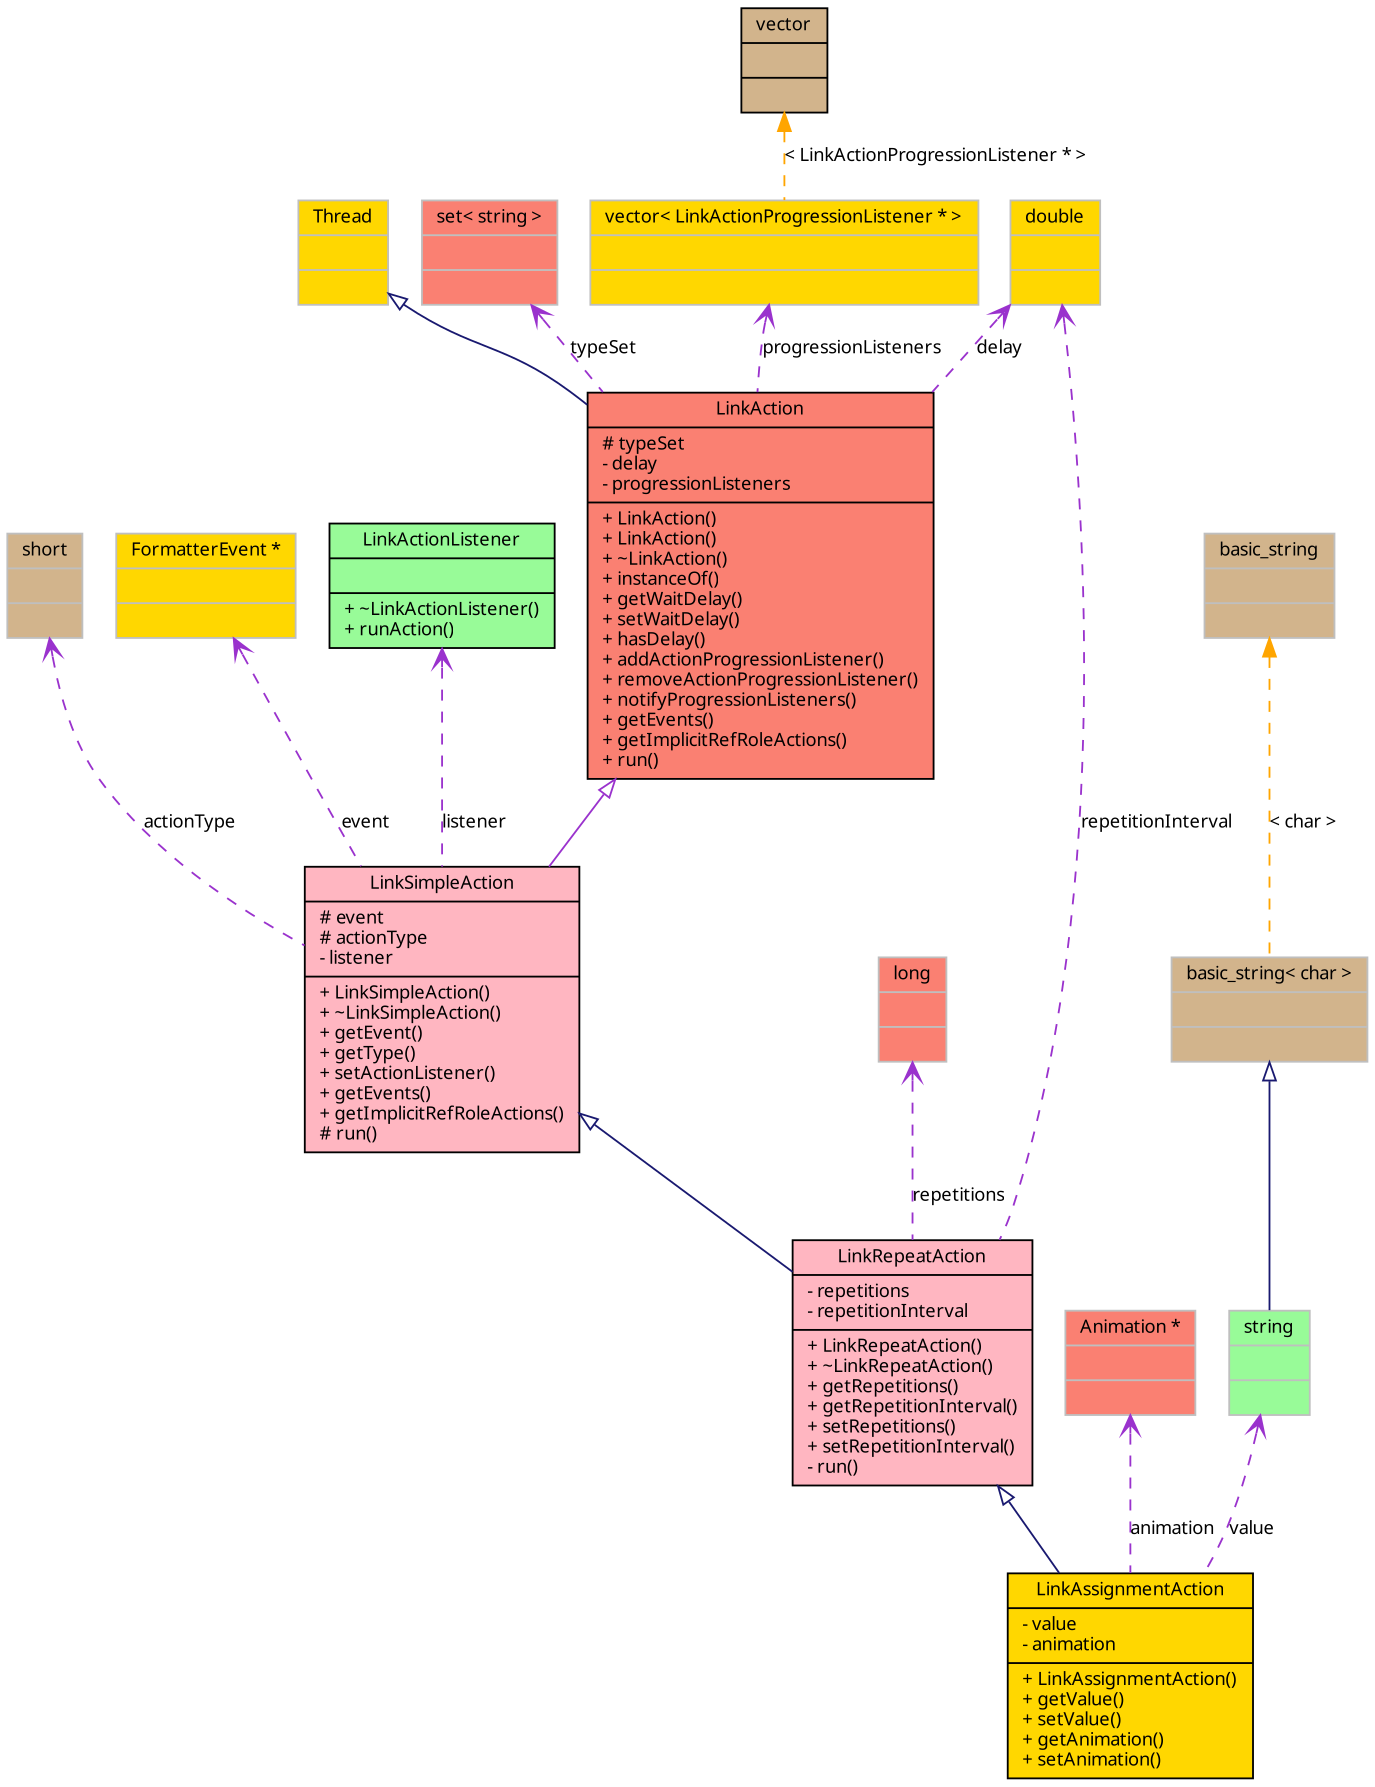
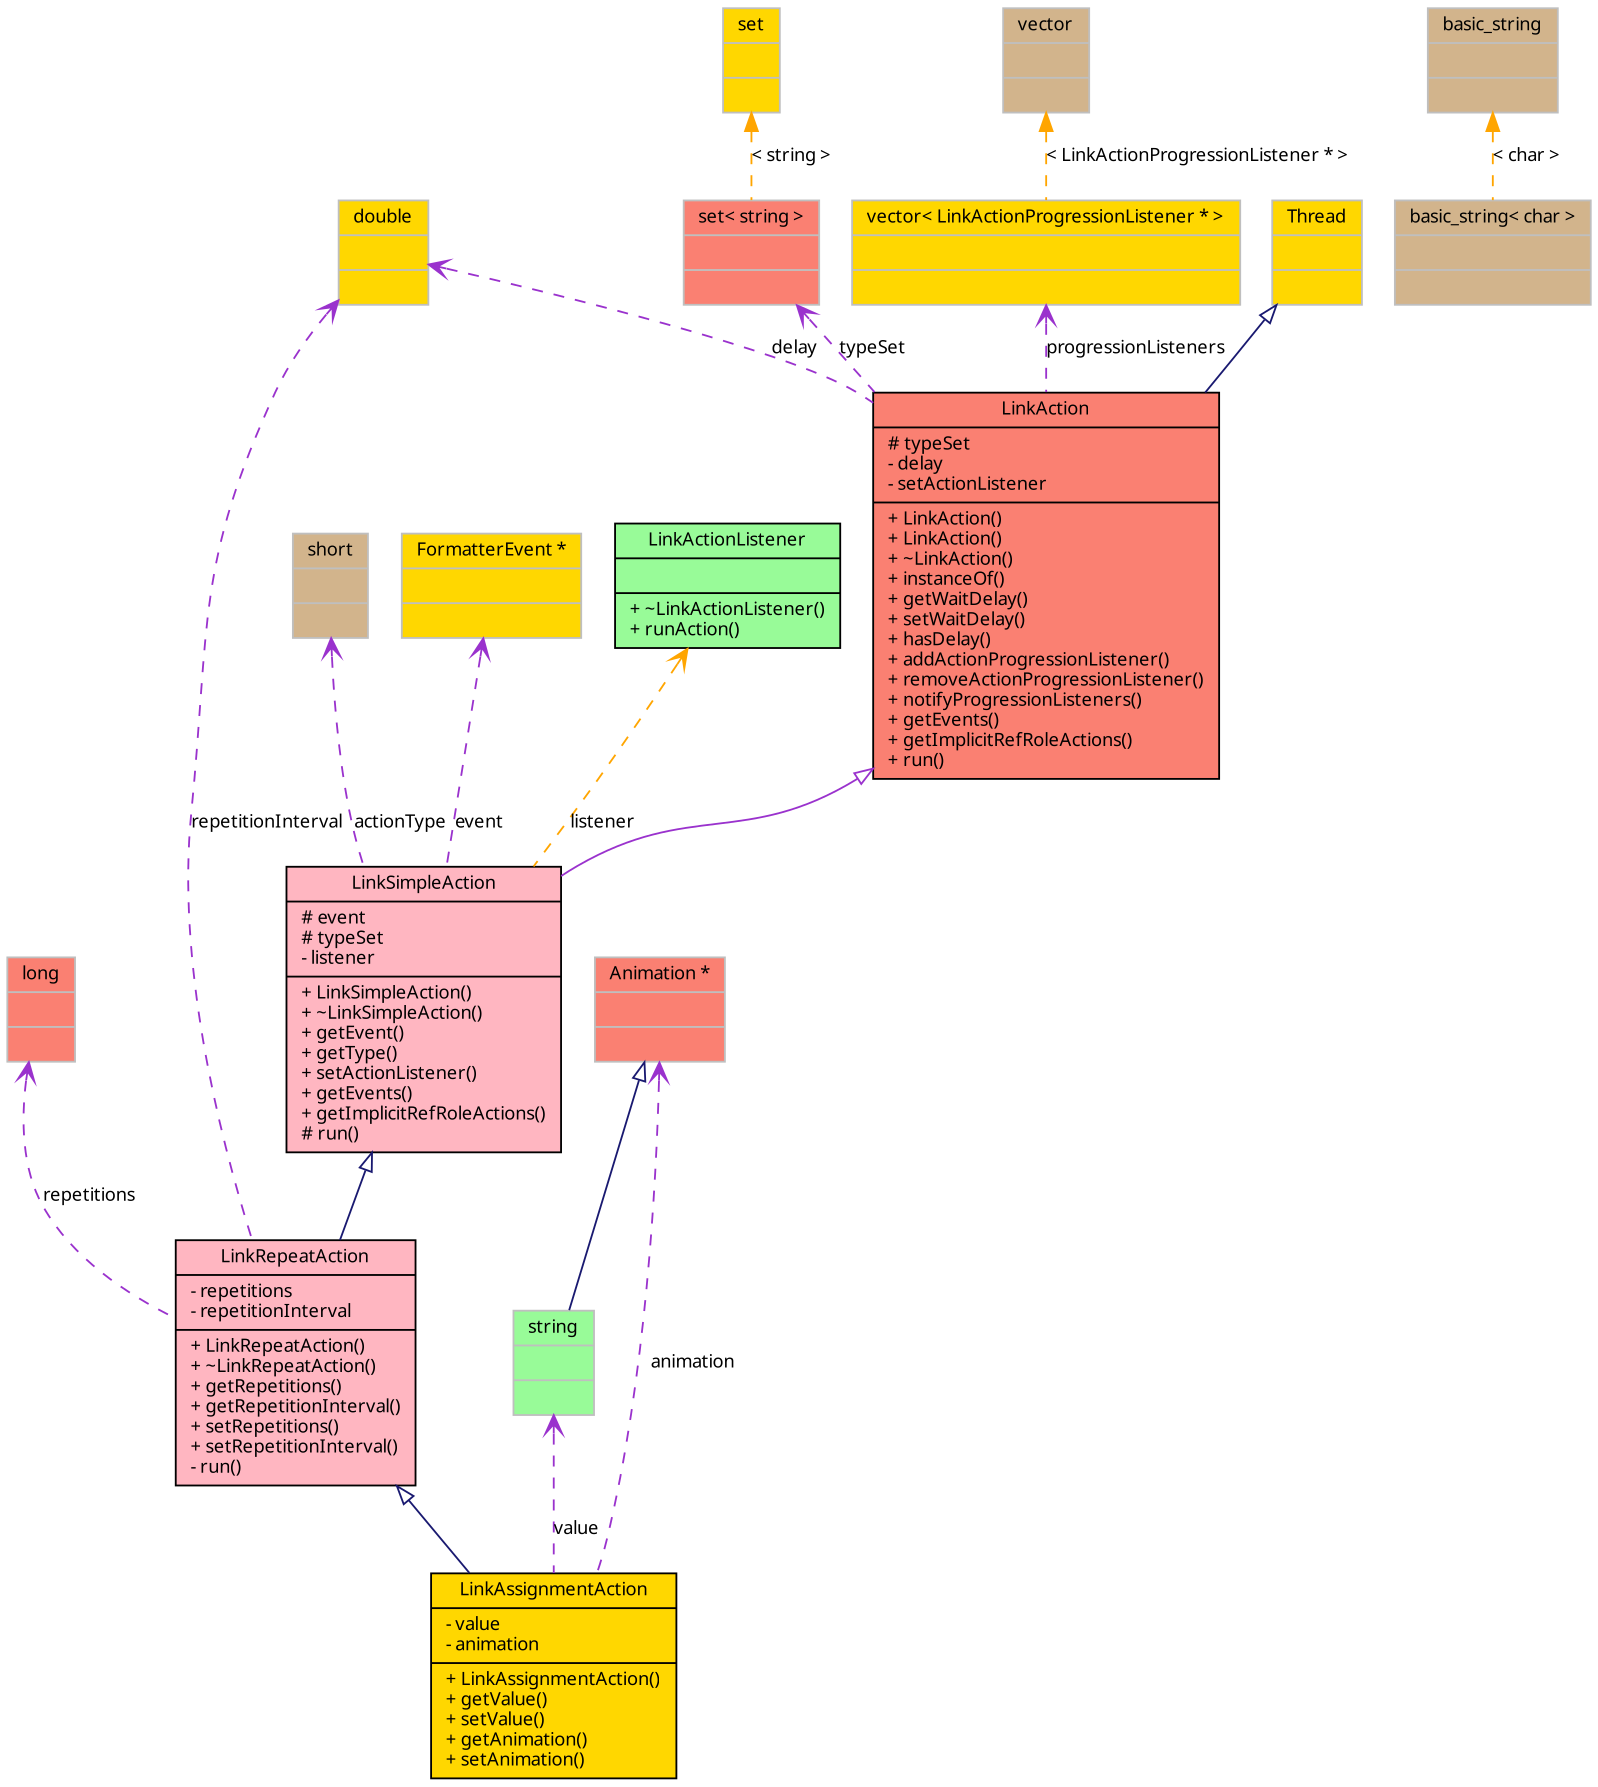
node "set": added
node "vector": color black -> grey75
node "LinkAction": text "- progressionListeners" -> "- setActionListener"
edge "LinkSimpleAction" -> "LinkActionListener": color darkorchid3 -> orange
node "LinkSimpleAction": text "# actionType" -> "# typeSet"
edge "string" -> "basic_string< char >": now "string" -> "Animation *"
